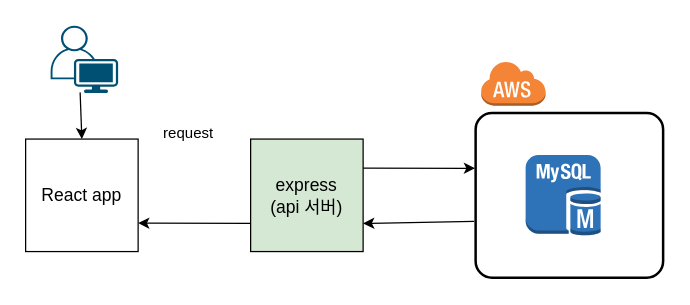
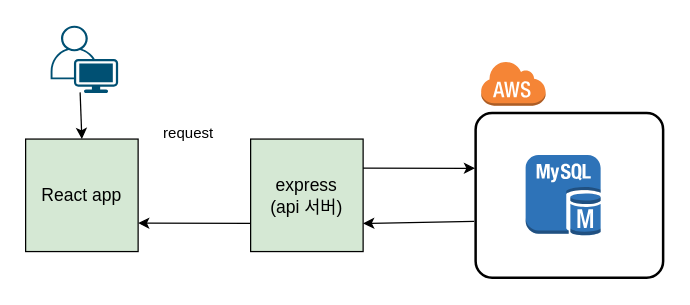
node "React app": fillcolor #ffffff -> #d5e8d4
